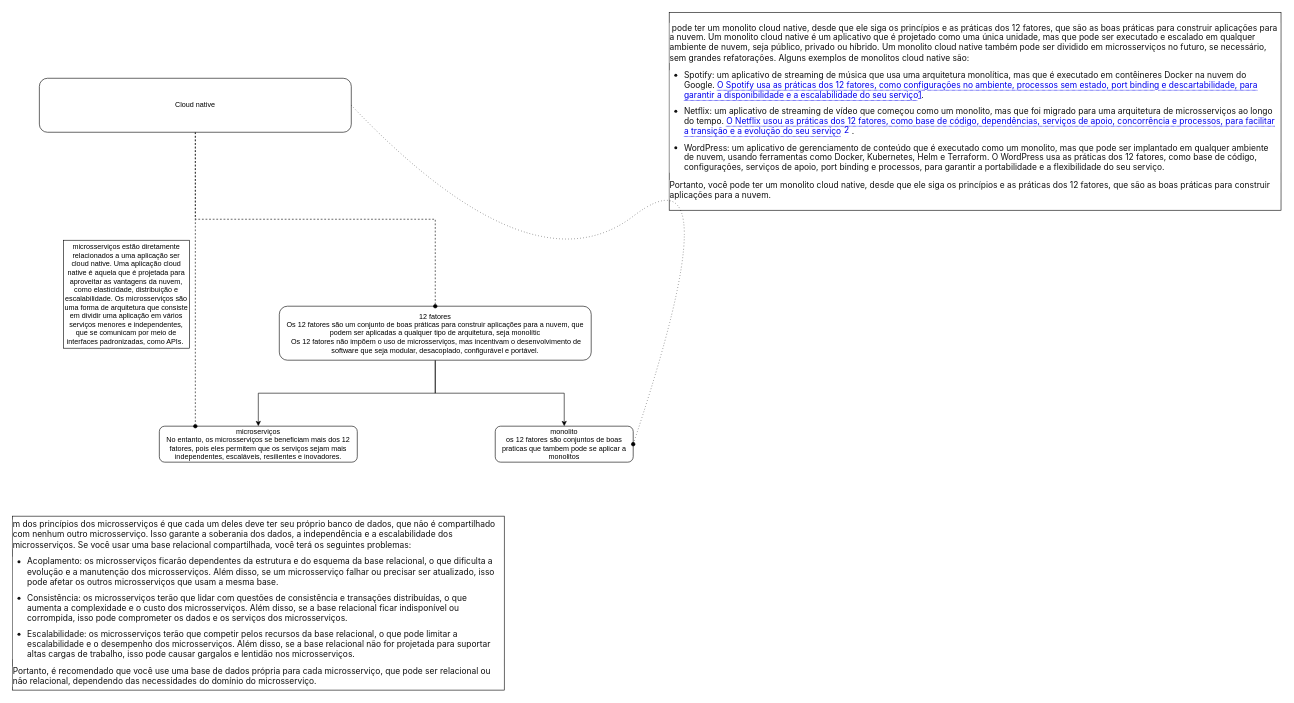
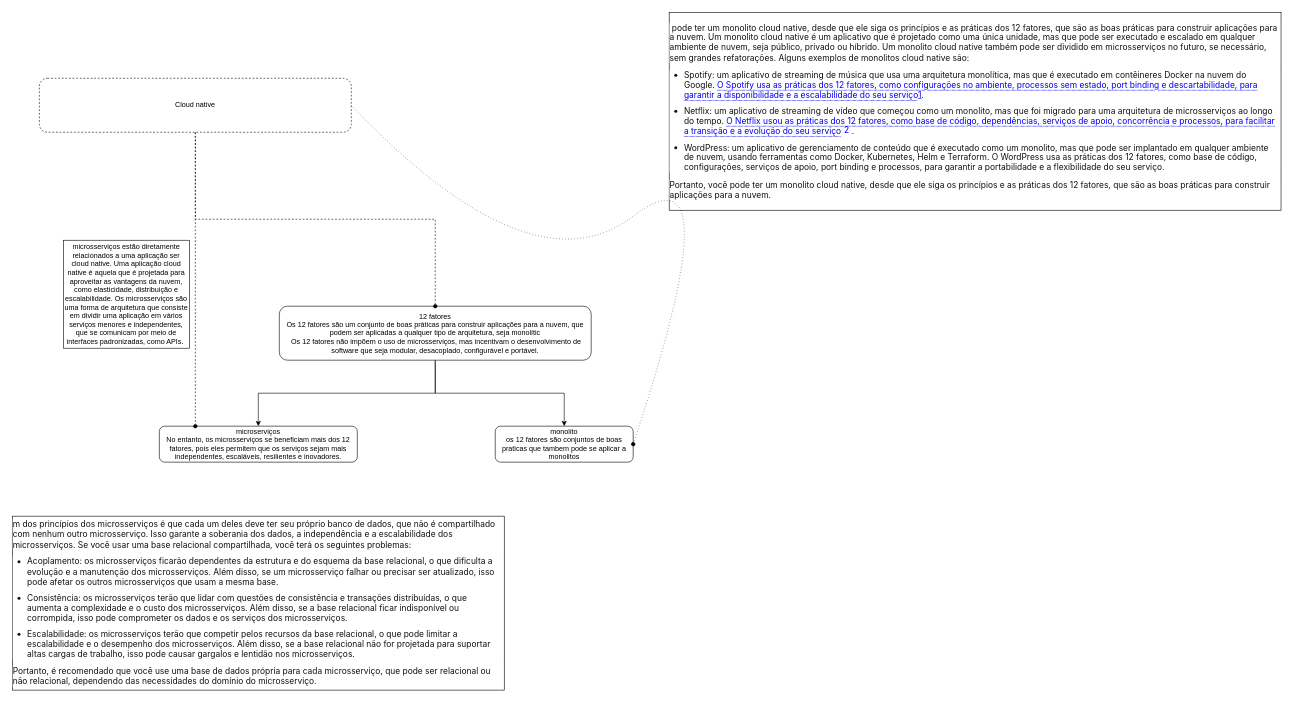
node "Cloud native": style solid -> dashed
